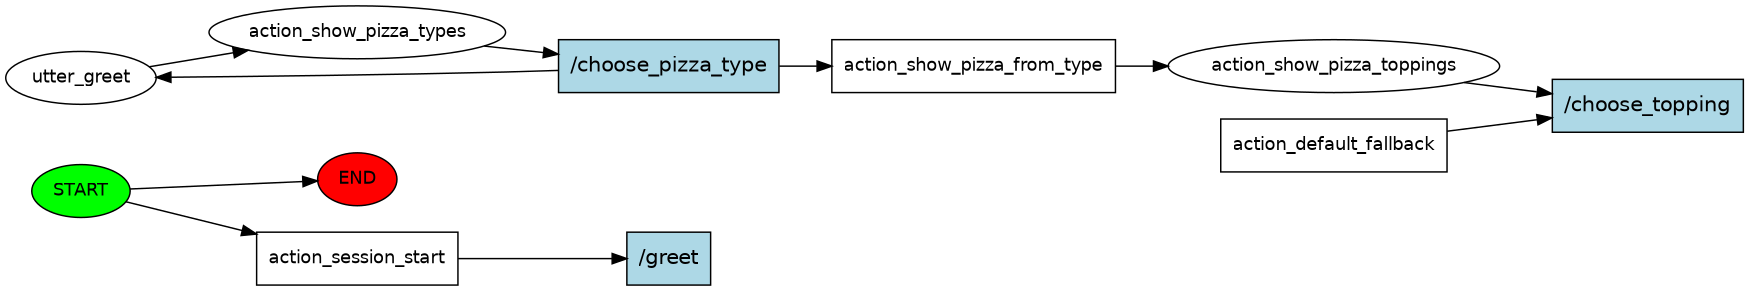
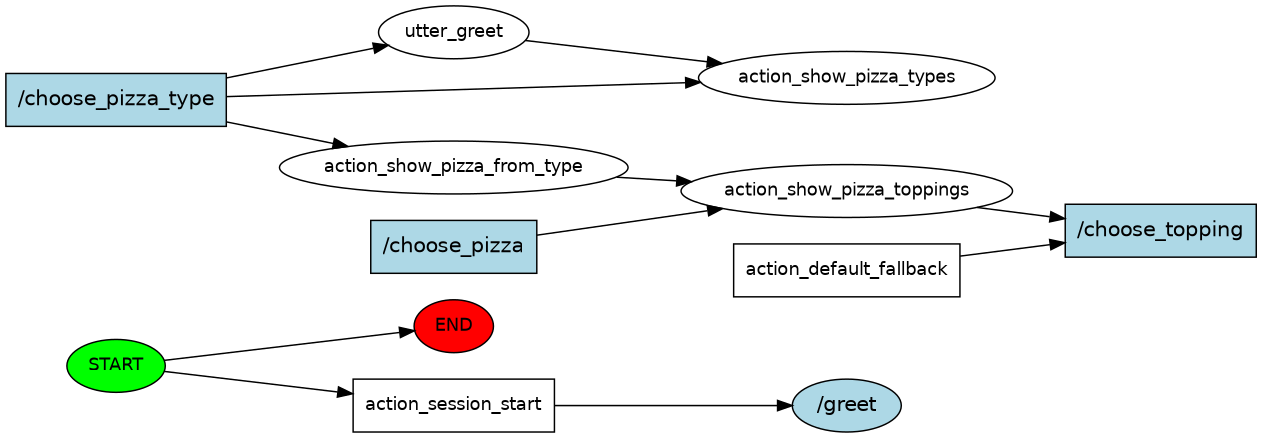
edge "action_show_pizza_types" -> "/choose_pizza_type": reversed
node "action_show_pizza_from_type": shape box -> ellipse
node "/choose_pizza": added
node "/greet": shape box -> ellipse
